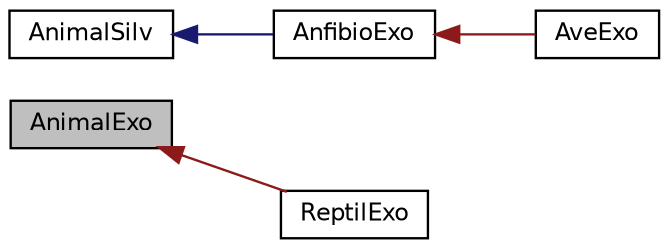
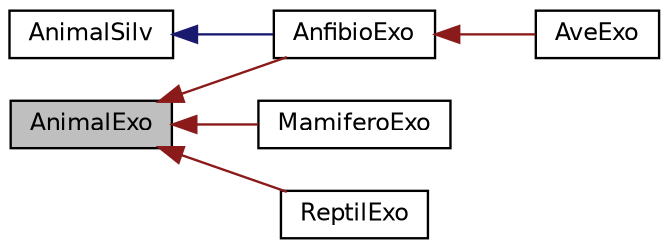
edge "AnfibioExo" -> "AnimalExo": added
node "MamiferoExo": added
